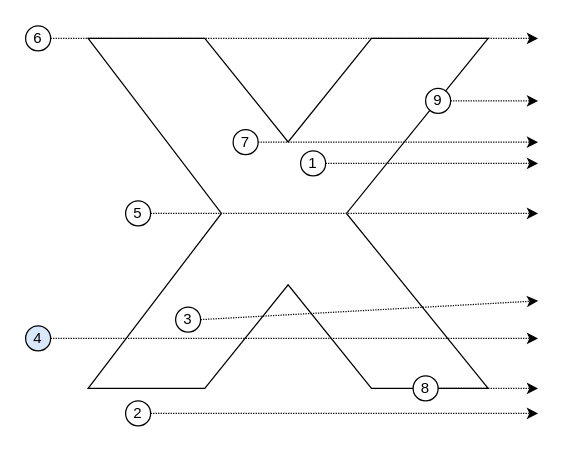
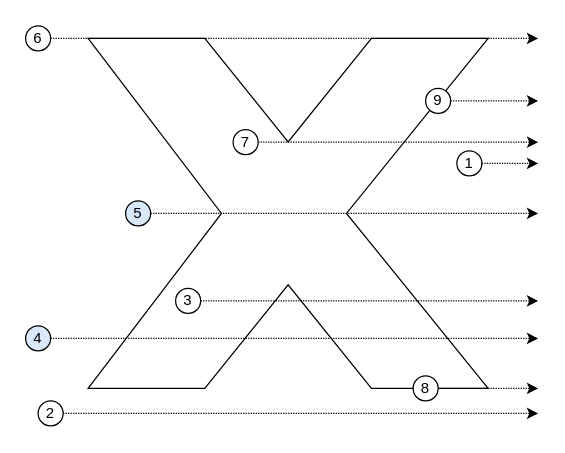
node "1": moved (313, 163) -> (469, 163)
node "5": fillcolor #ffffff -> #dae8fc
node "3": moved (188, 319) -> (188, 301)
node "2": moved (138, 413) -> (51, 413)
